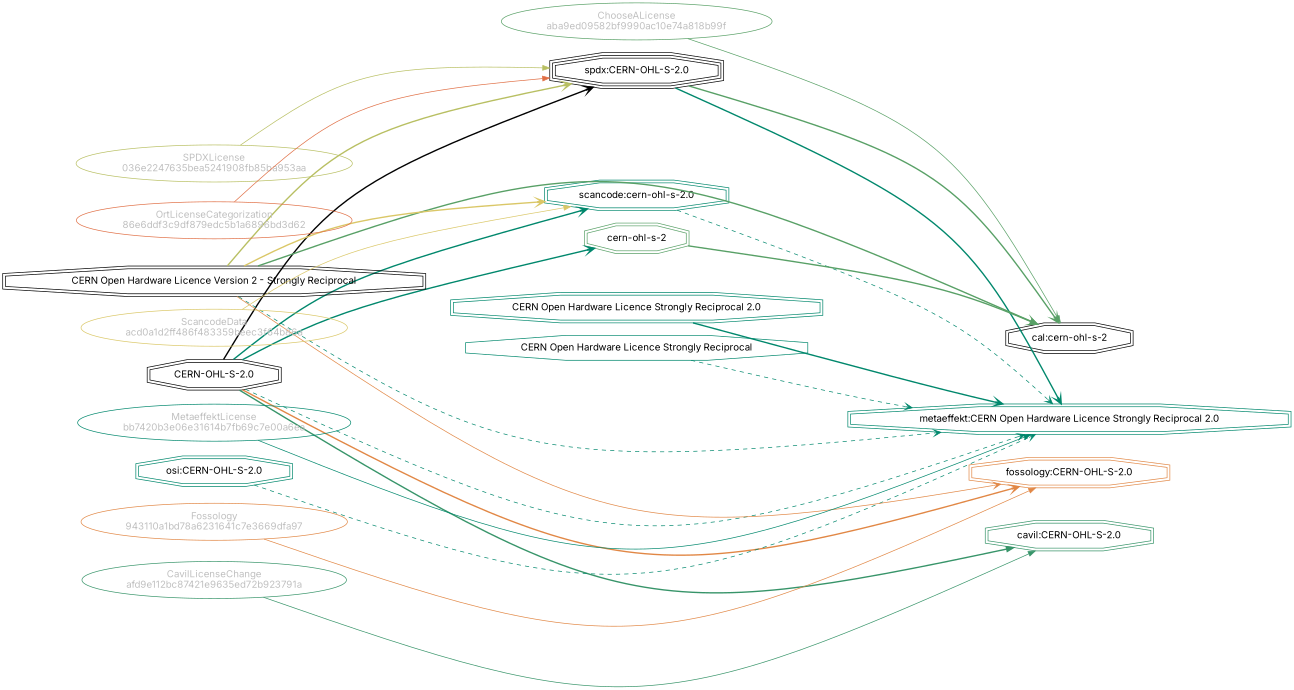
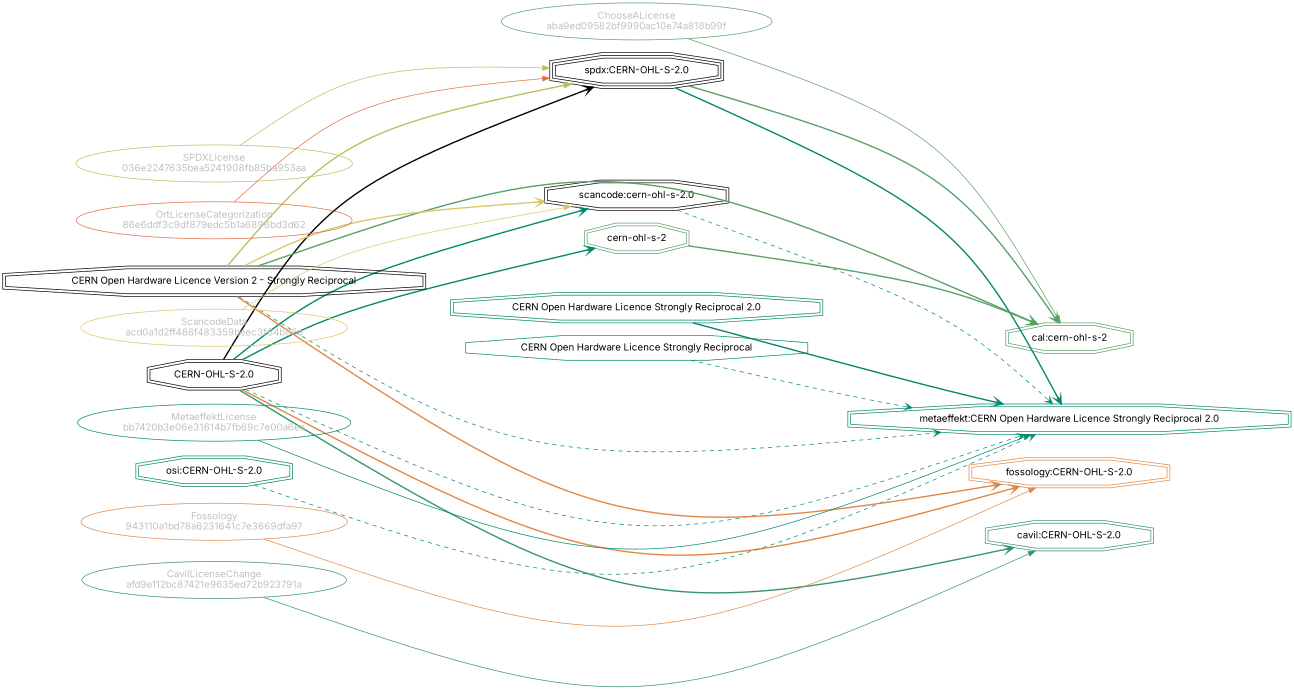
edge "CERN Open Hardware Licence Version 2 - Strongly Reciprocal" -> "spdx:CERN-OHL-S-2.0": arrowhead vee -> normal
edge "CERN Open Hardware Licence Version 2 - Strongly Reciprocal" -> "cal:cern-ohl-s-2": arrowhead normal -> vee
node "scancode:cern-ohl-s-2.0": color #00876c -> black
node "cal:cern-ohl-s-2": color black -> #58a066
edge "CERN Open Hardware Licence Version 2 - Strongly Reciprocal" -> "fossology:CERN-OHL-S-2.0": style solid -> bold
edge "CERN-OHL-S-2.0" -> "cavil:CERN-OHL-S-2.0": arrowhead normal -> vee
